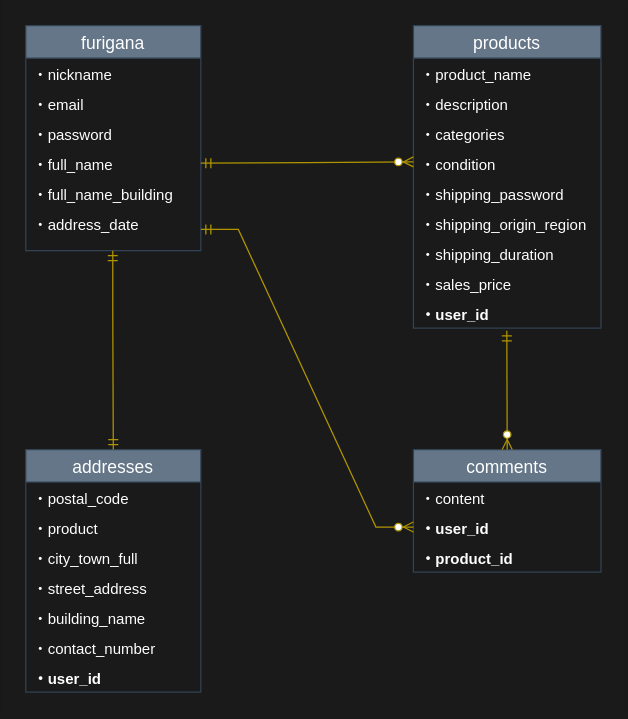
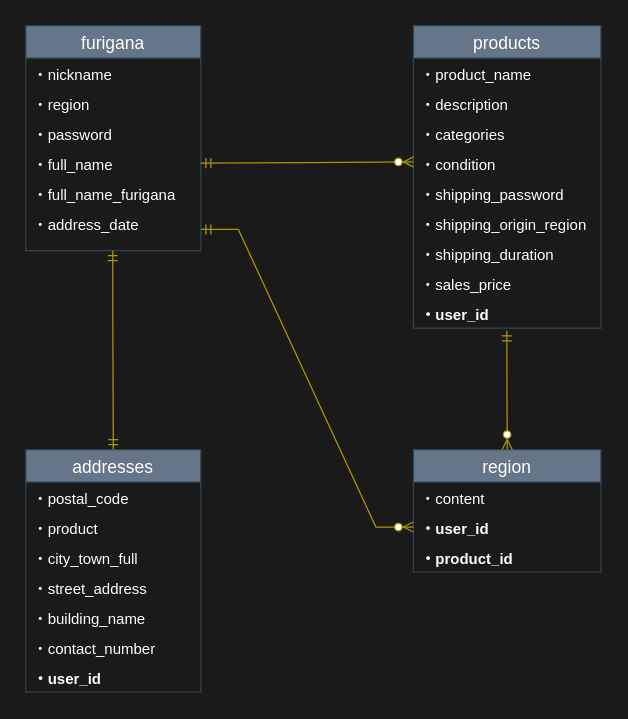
node "・email": label "・email" -> "・region"
node "・full_name_building": label "・full_name_building" -> "・full_name_furigana"
node "comments": label "comments" -> "region"
